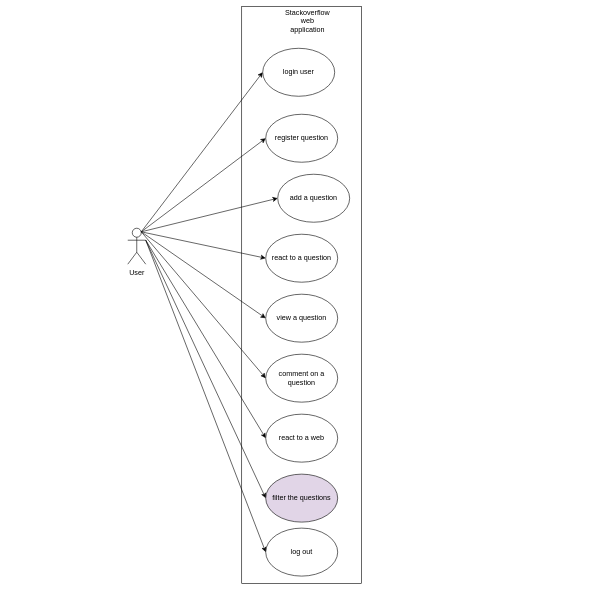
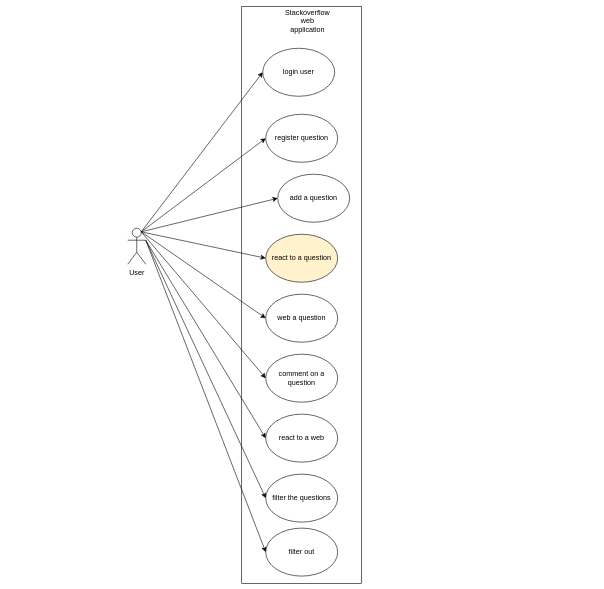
node "react to a question": fillcolor #ffffff -> #fff2cc
node "view a question": label "view a question" -> "web a question"
node "filter the questions": fillcolor #e1d5e7 -> #ffffff
node "log out": label "log out" -> "filter out"
